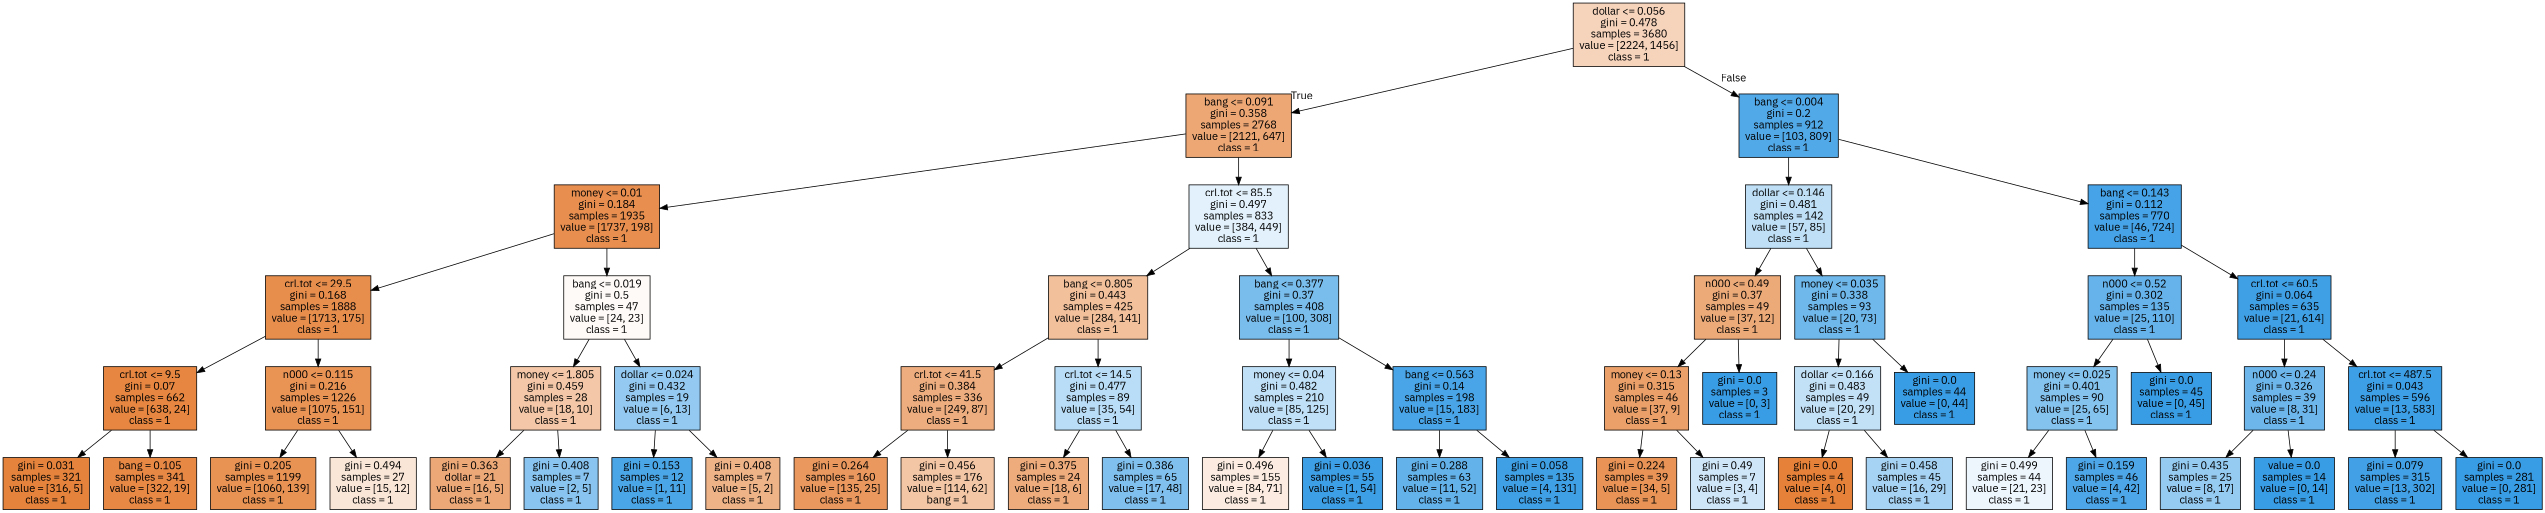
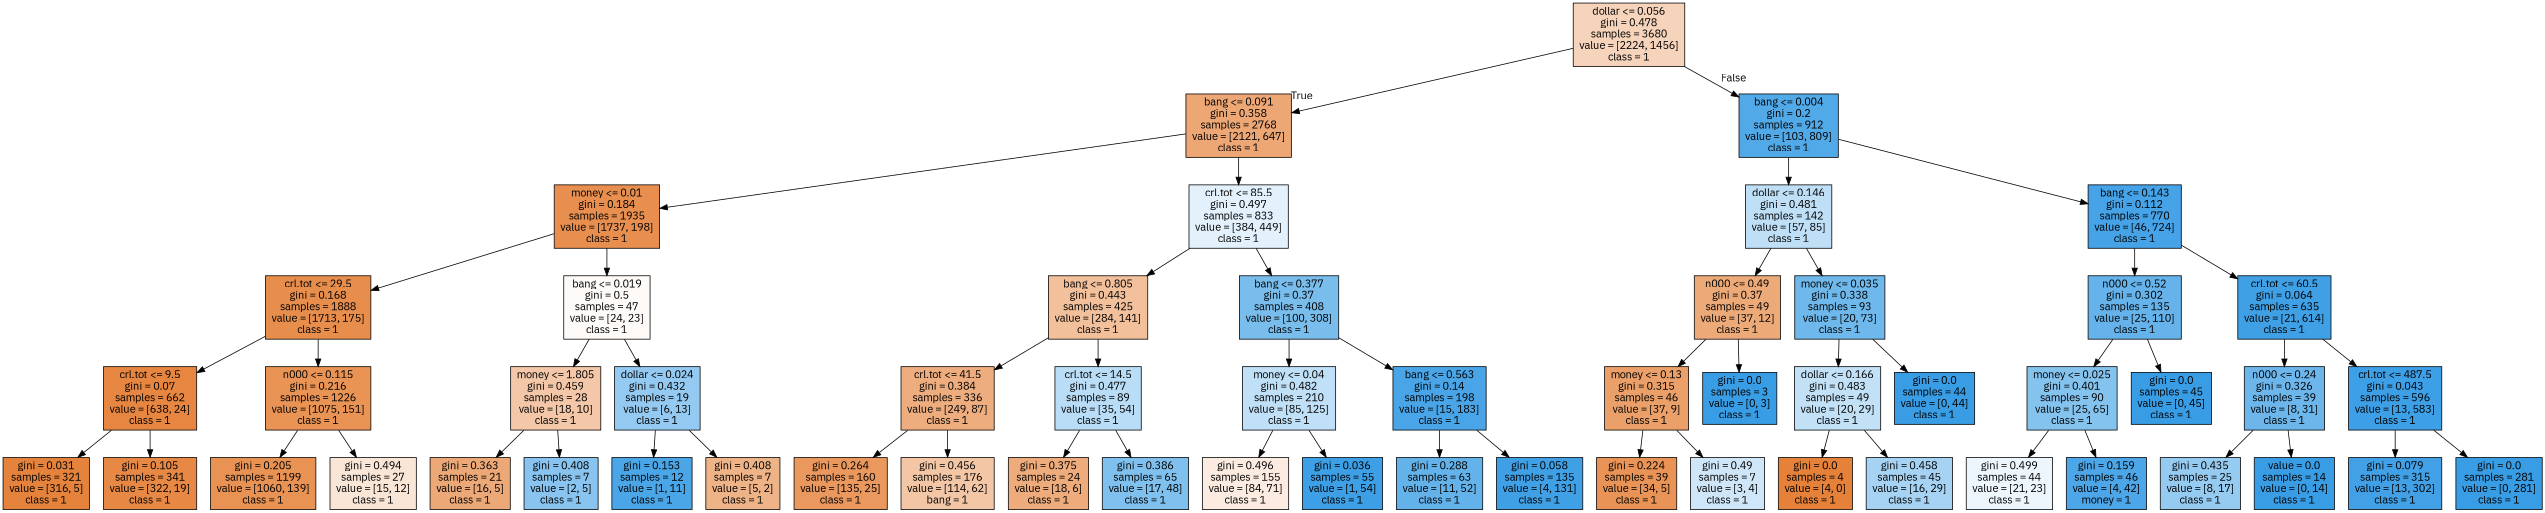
node "bang = 0.105 samples = 341 value = [322, 19] class = 1": label "bang = 0.105 samples = 341 value = [322, 19] class = 1" -> "gini = 0.105 samples = 341 value = [322, 19] class = 1"
node "gini = 0.363 dollar = 21 value = [16, 5] class = 1": label "gini = 0.363 dollar = 21 value = [16, 5] class = 1" -> "gini = 0.363 samples = 21 value = [16, 5] class = 1"
node "gini = 0.159 samples = 46 value = [4, 42] class = 1": label "gini = 0.159 samples = 46 value = [4, 42] class = 1" -> "gini = 0.159 samples = 46 value = [4, 42] money = 1"
